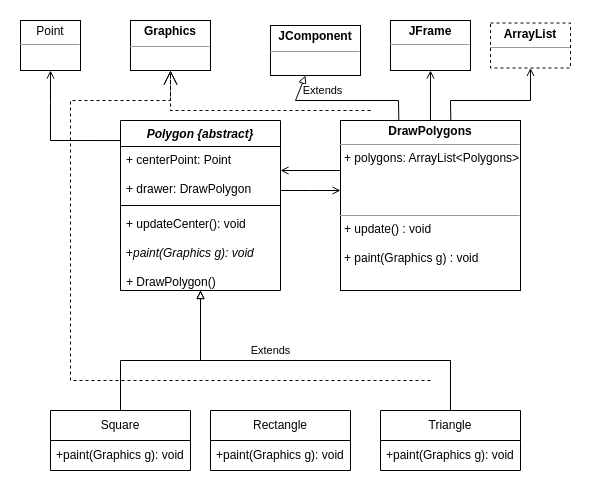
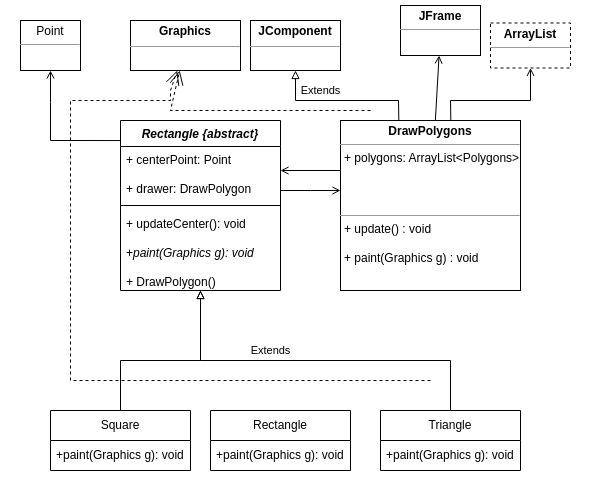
node "Graphics": size 80x50 -> 110x50
node "JFrame": moved (431, 46) -> (441, 31)
node "JComponent": moved (316, 51) -> (296, 46)
node "Polygon {abstract}": label "Polygon {abstract}" -> "Rectangle {abstract}"
